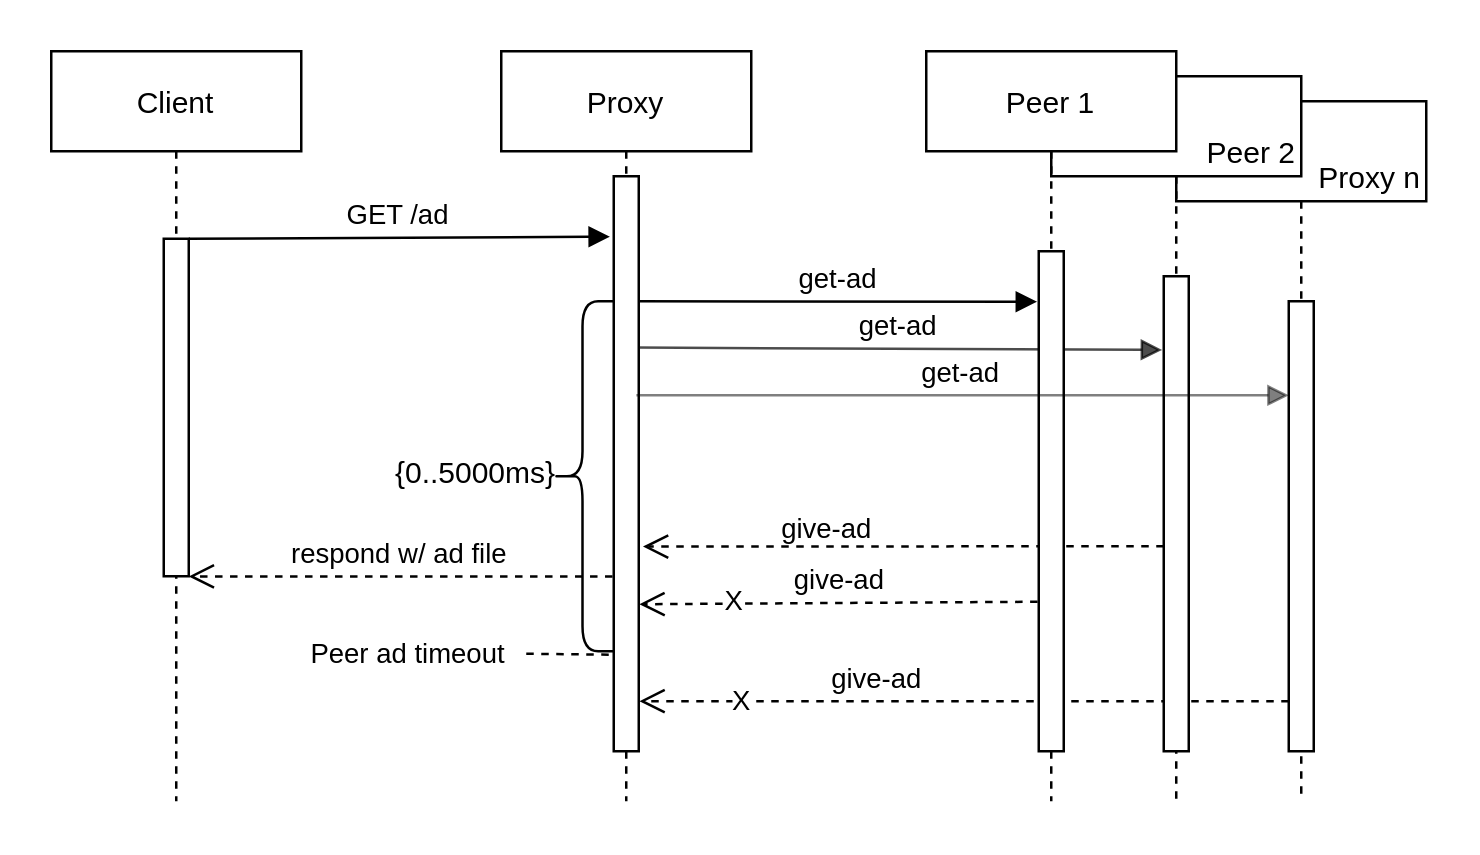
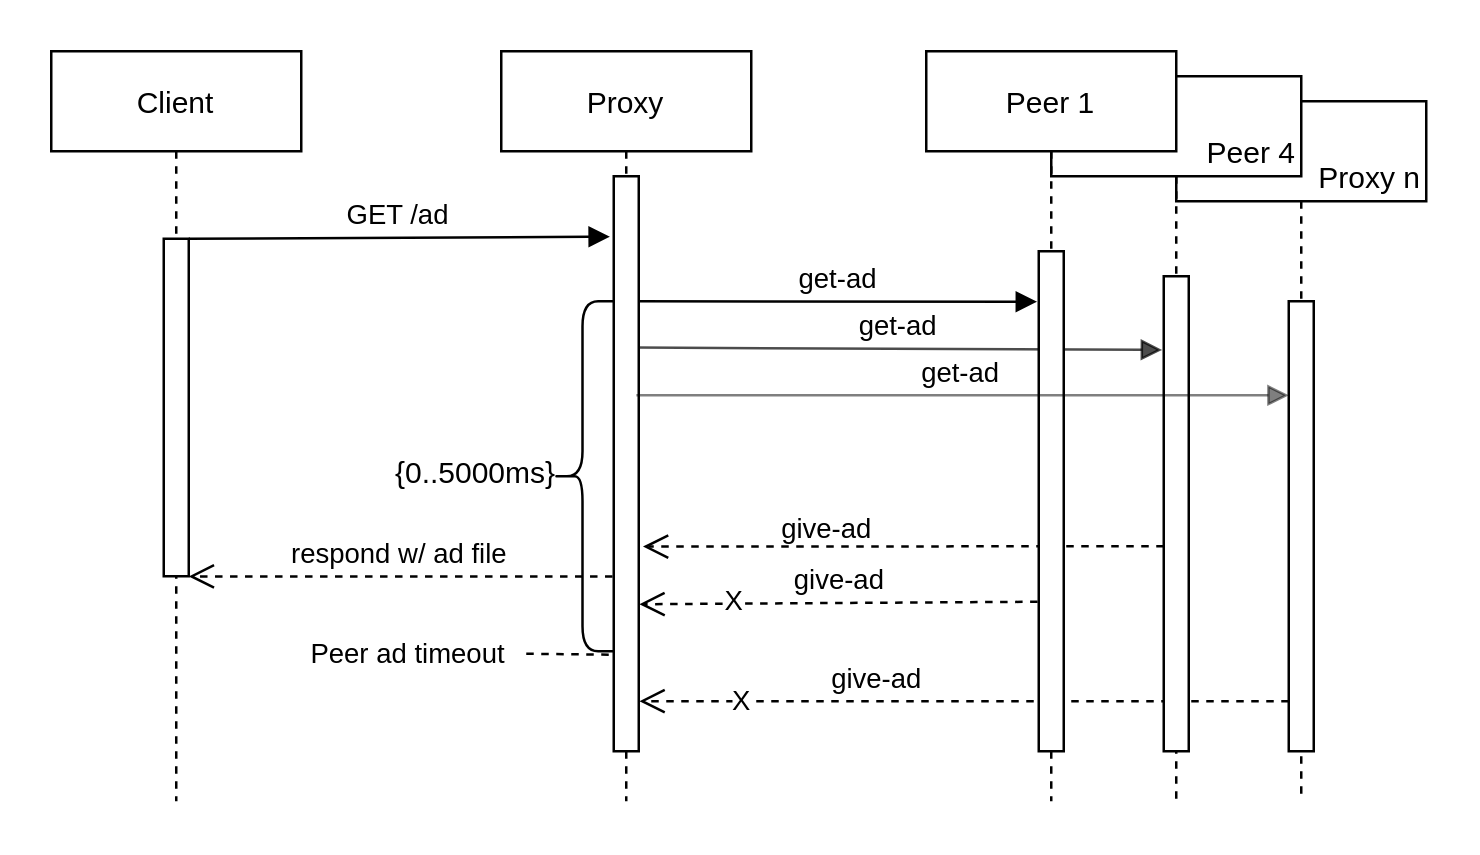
node "Peer 2": label "Peer 2" -> "Peer 4"
